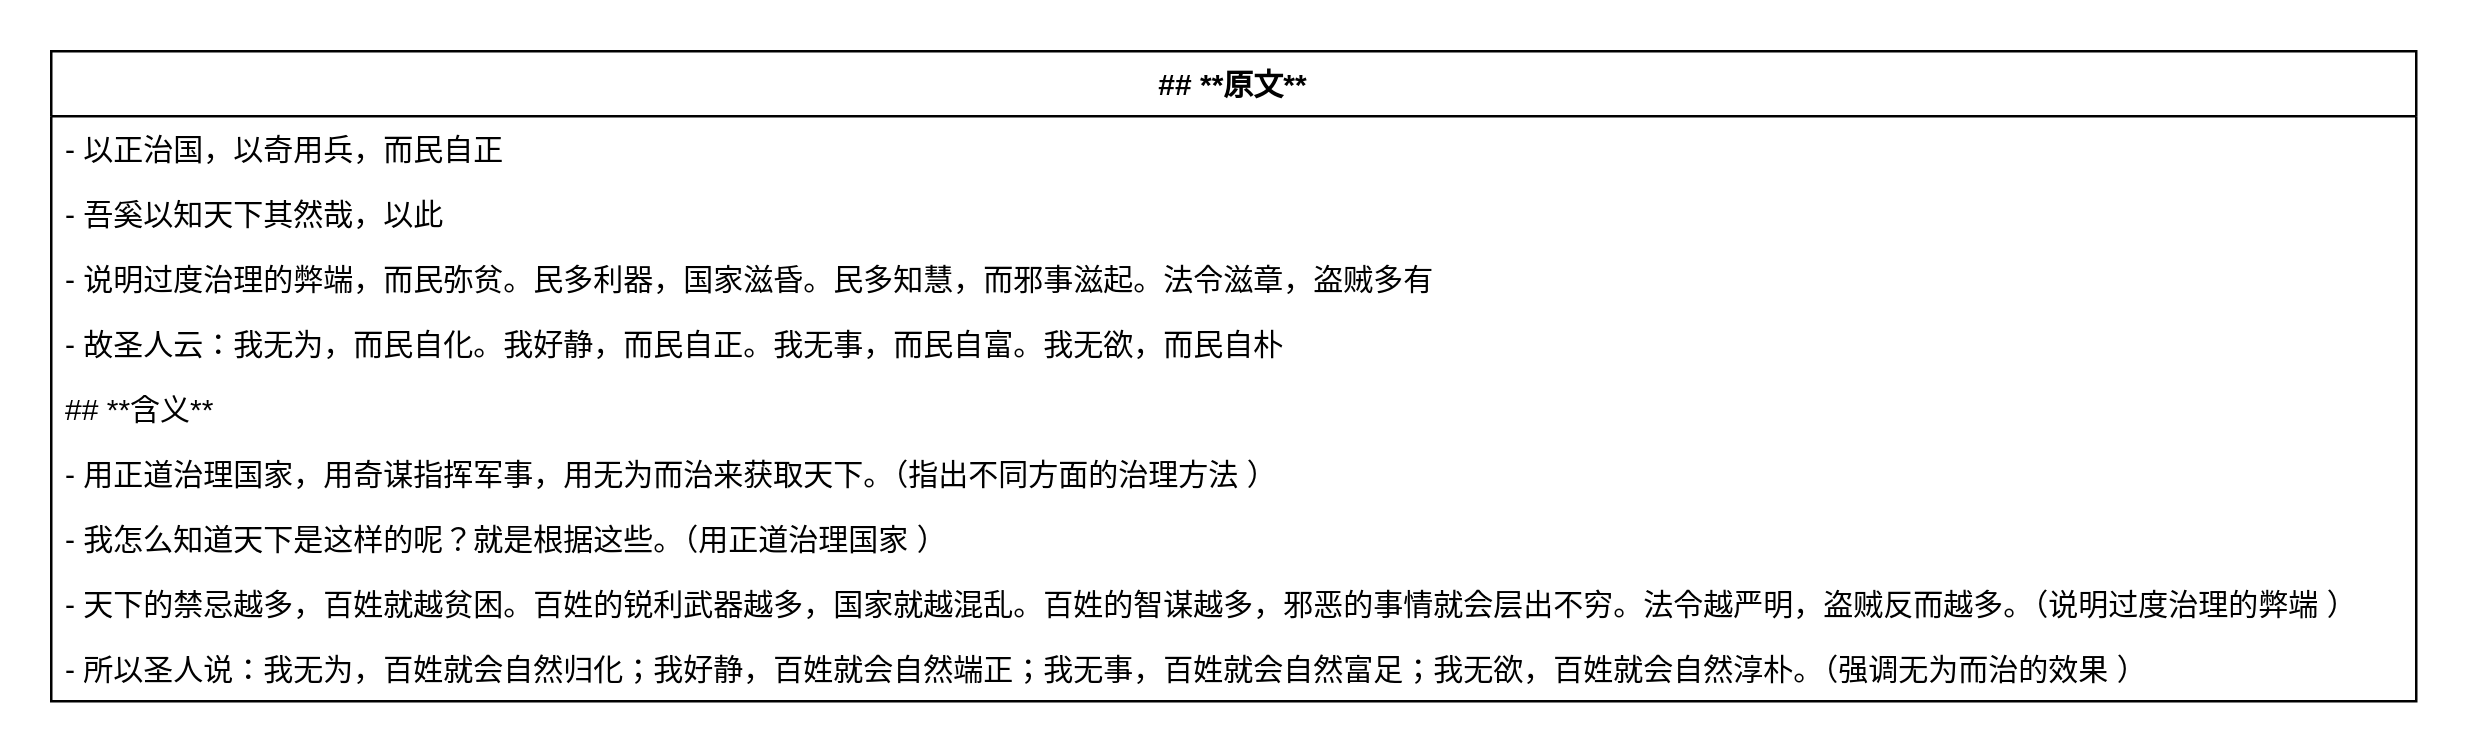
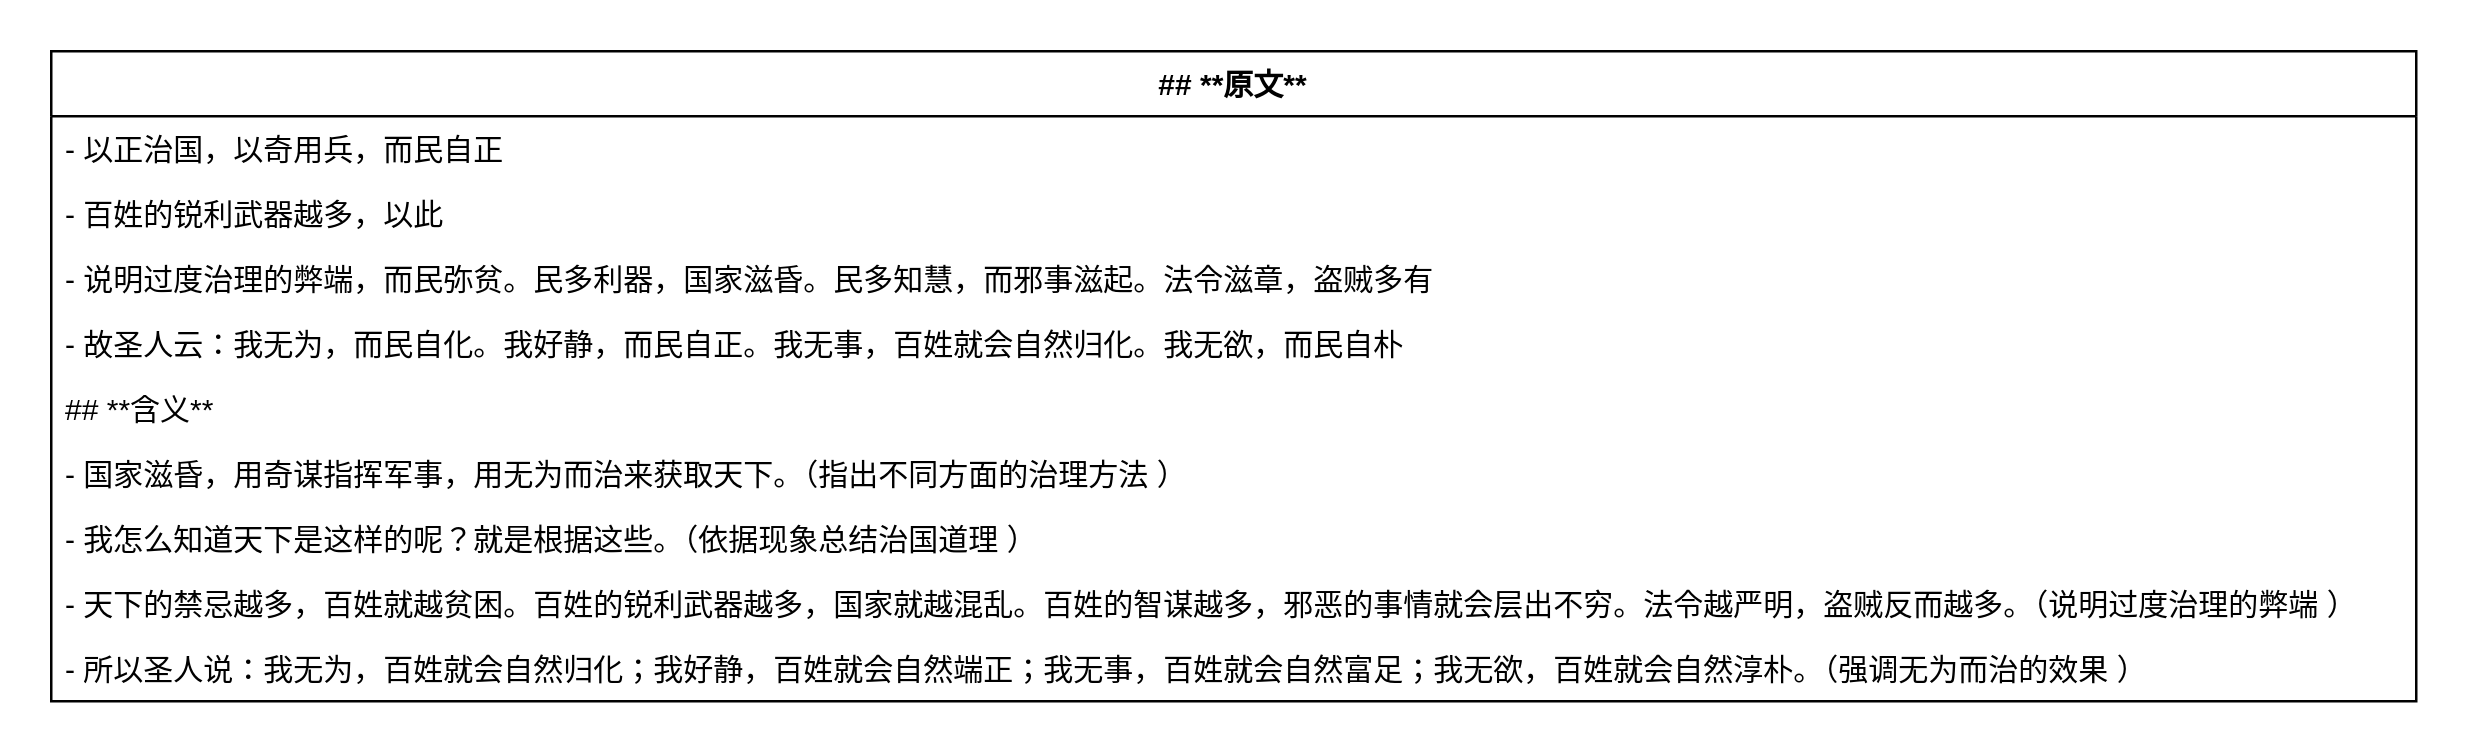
node "- 吾奚以知天下其然哉，以此": label "- 吾奚以知天下其然哉，以此" -> "- 百姓的锐利武器越多，以此"
node "- 故圣人云：我无为，而民自化。我好静，而民自正。我无事，而民自富。我无欲，而民自朴": label "- 故圣人云：我无为，而民自化。我好静，而民自正。我无事，而民自富。我无欲，而民自朴" -> "- 故圣人云：我无为，而民自化。我好静，而民自正。我无事，百姓就会自然归化。我无欲，而民自朴"
node "- 用正道治理国家，用奇谋指挥军事，用无为而治来获取天下。（指出不同方面的治理方法 ）": label "- 用正道治理国家，用奇谋指挥军事，用无为而治来获取天下。（指出不同方面的治理方法 ）" -> "- 国家滋昏，用奇谋指挥军事，用无为而治来获取天下。（指出不同方面的治理方法 ）"
node "- 我怎么知道天下是这样的呢？就是根据这些。（用正道治理国家 ）": label "- 我怎么知道天下是这样的呢？就是根据这些。（用正道治理国家 ）" -> "- 我怎么知道天下是这样的呢？就是根据这些。（依据现象总结治国道理 ）"
